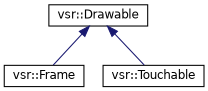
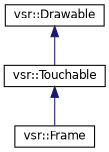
edge "vsr::Frame" -> "vsr::Drawable": now "vsr::Frame" -> "vsr::Touchable"
